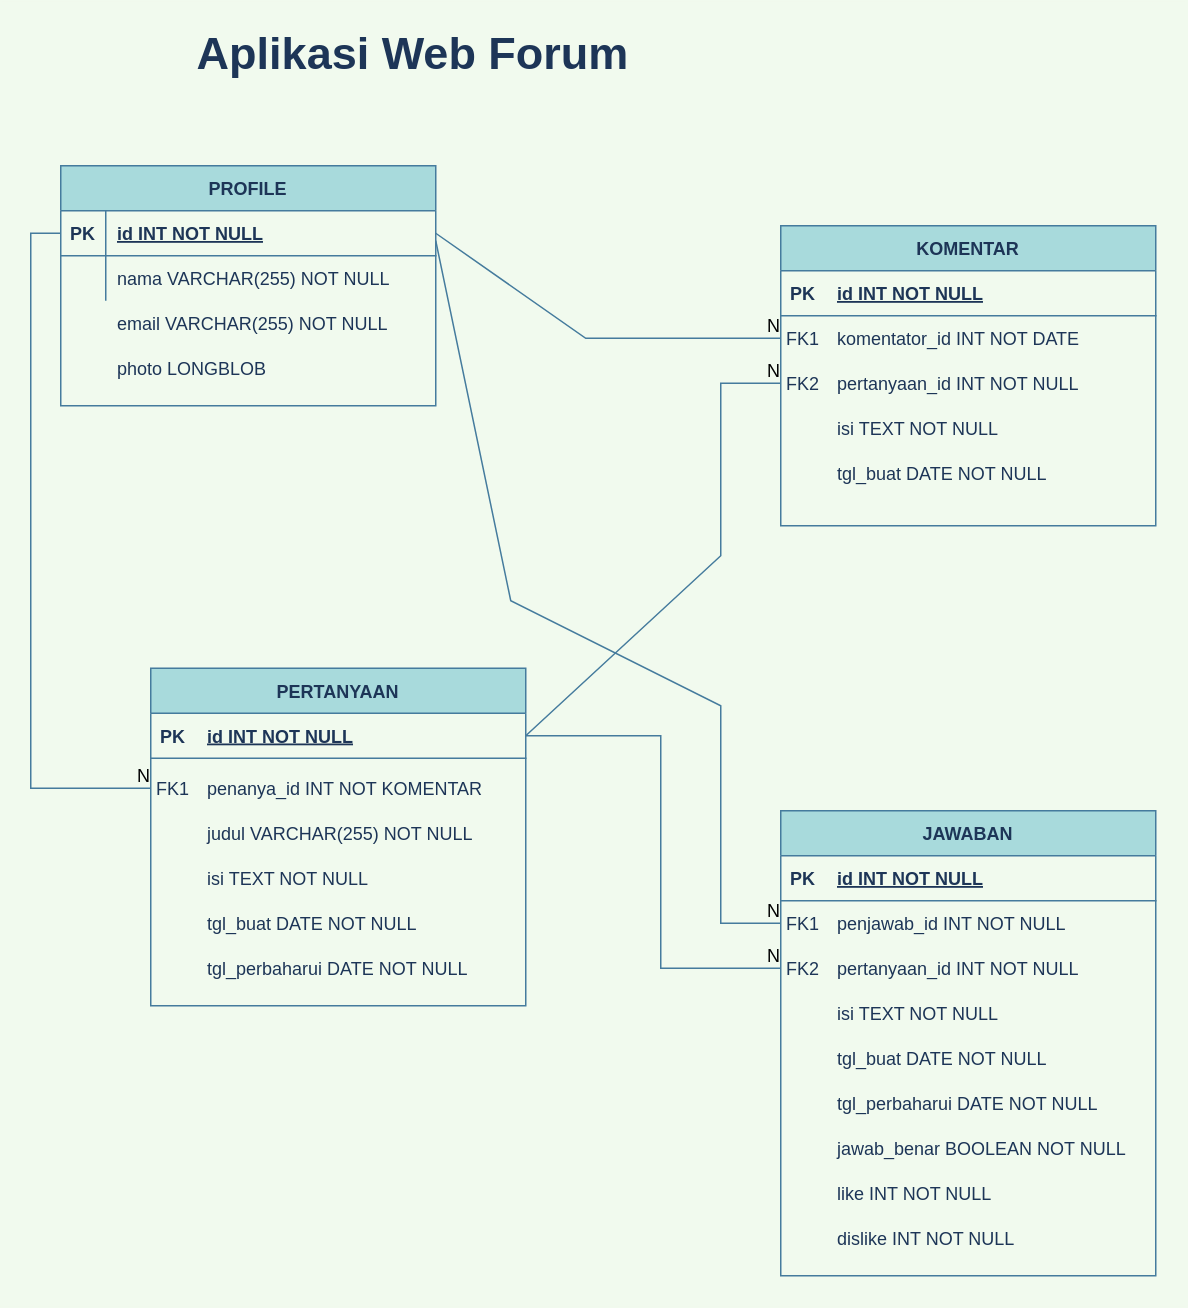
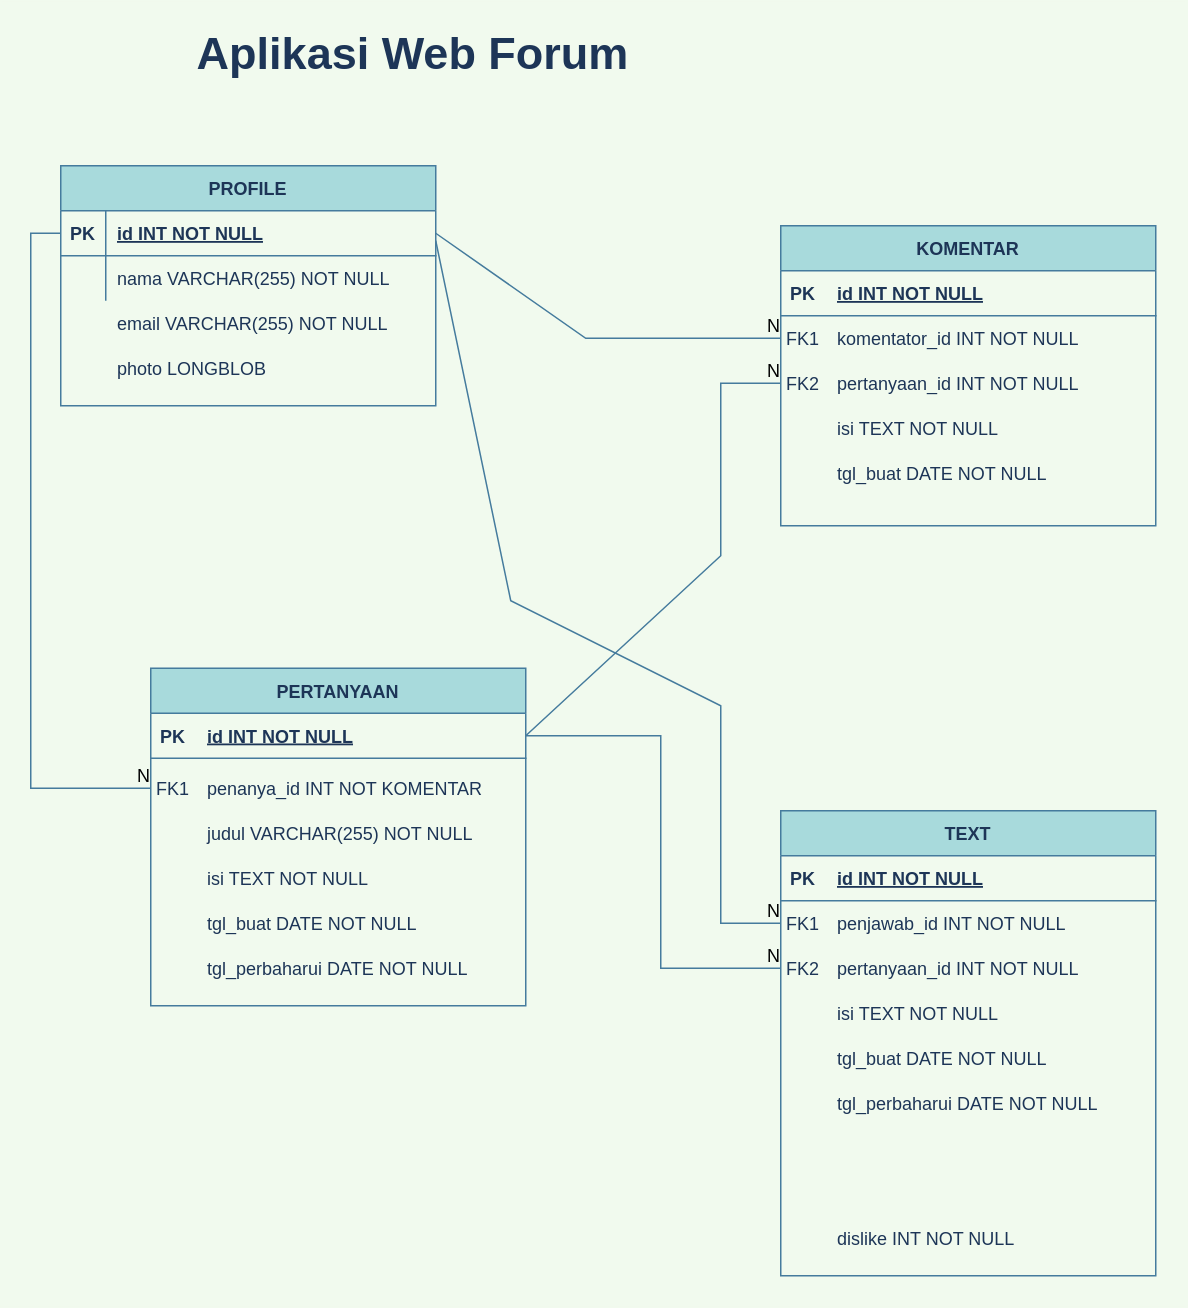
node "komentator_id INT NOT DATE": label "komentator_id INT NOT DATE" -> "komentator_id INT NOT NULL"
node "JAWABAN": label "JAWABAN" -> "TEXT"
node "jawab_benar BOOLEAN NOT NULL": removed
node "like INT NOT NULL": removed
